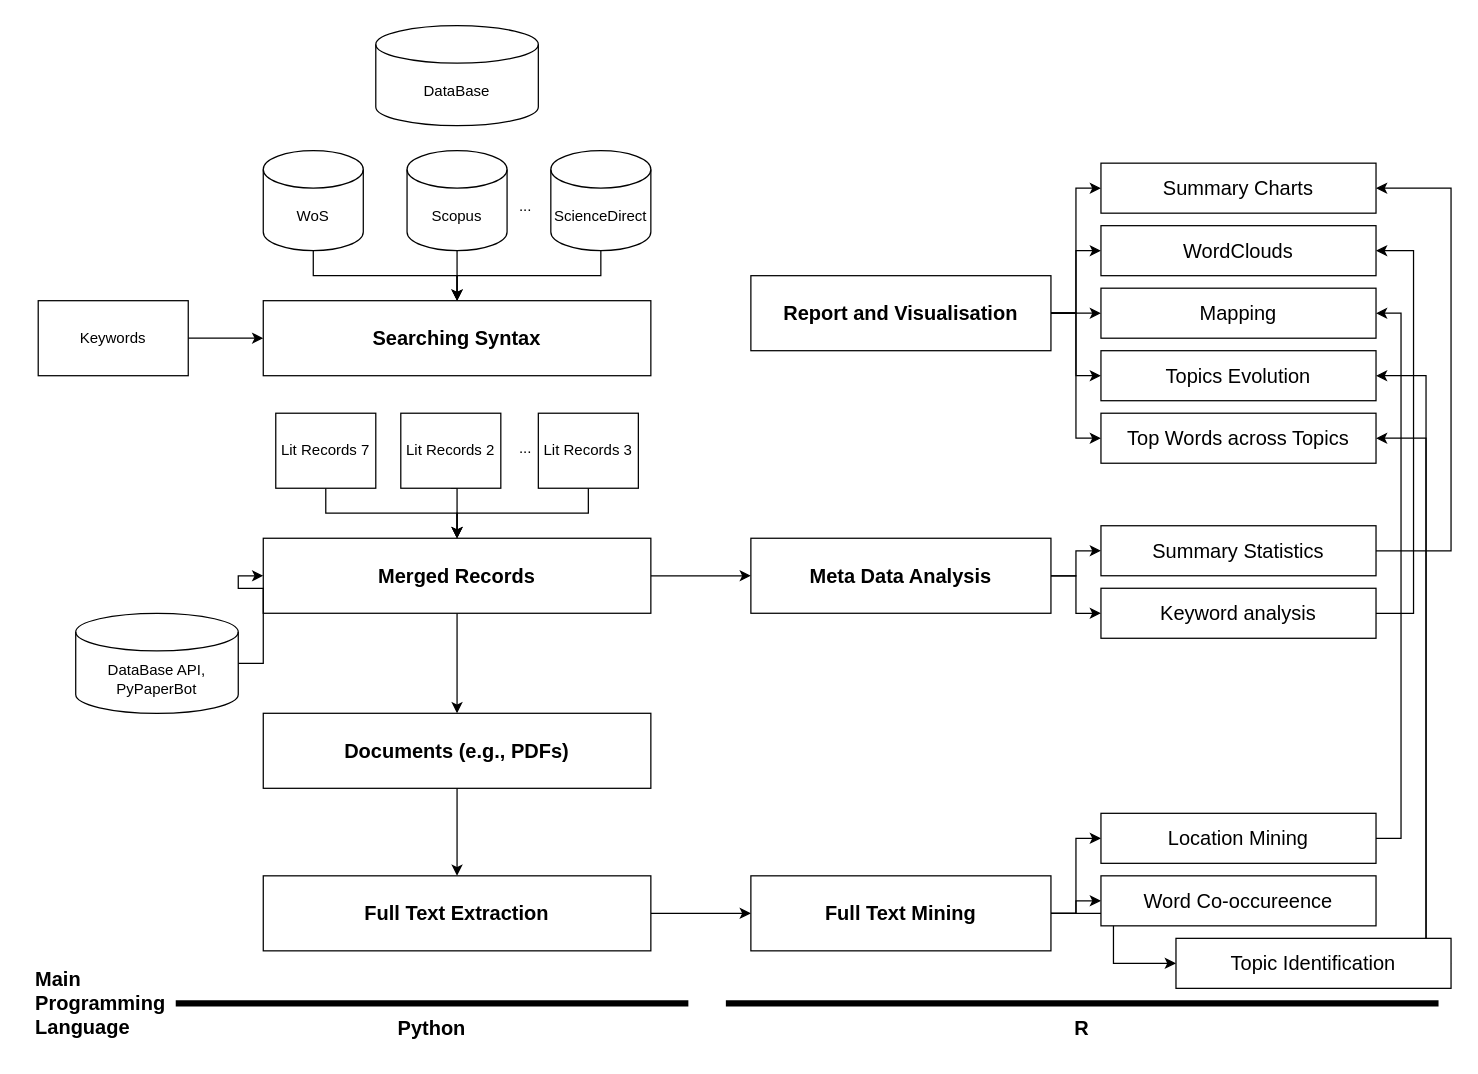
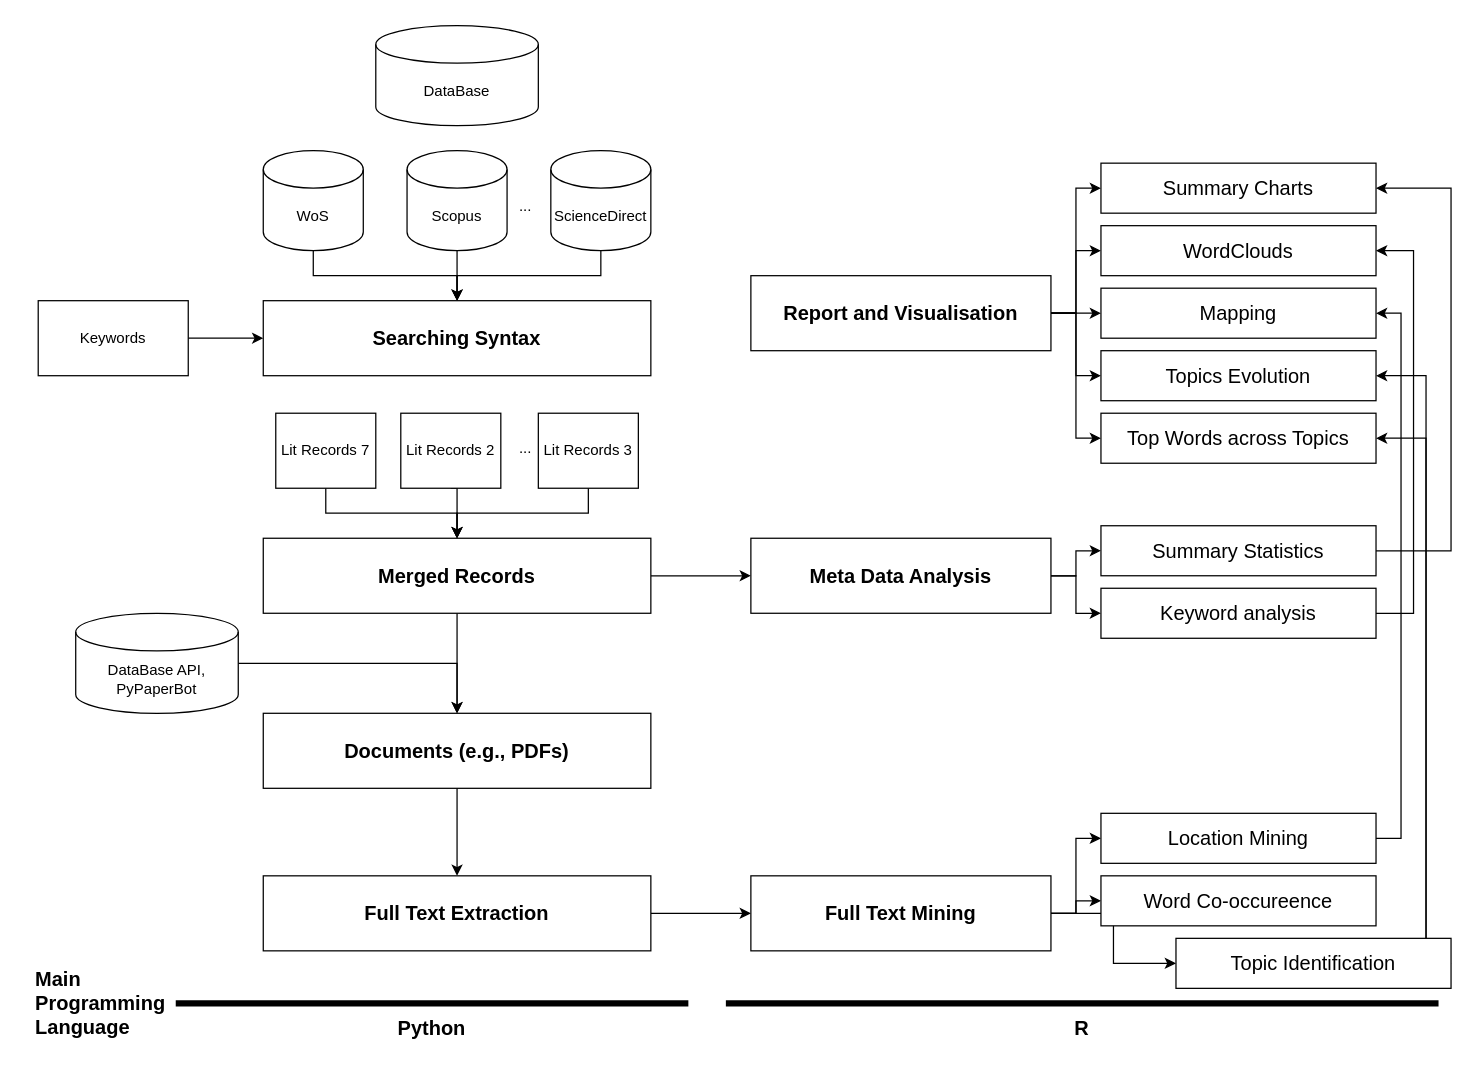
edge "DataBase API, PyPaperBot" -> "Merged Records": now "DataBase API, PyPaperBot" -> "Documents (e.g., PDFs)"
